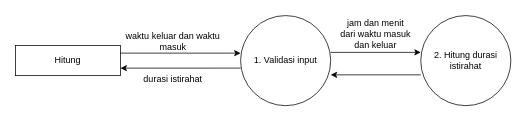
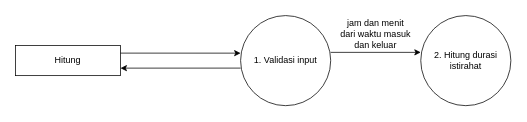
node "waktu keluar dan waktu masuk": removed
edge "2. Hitung durasi istirahat" -> "1. Validasi input": removed
node "durasi istirahat": removed
